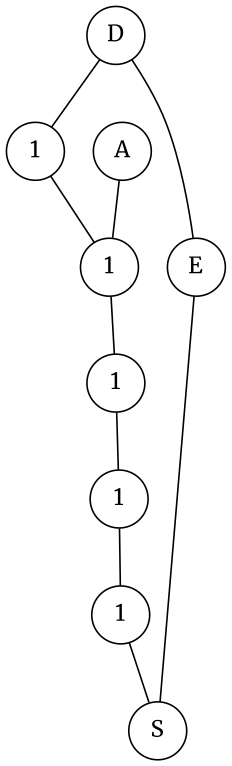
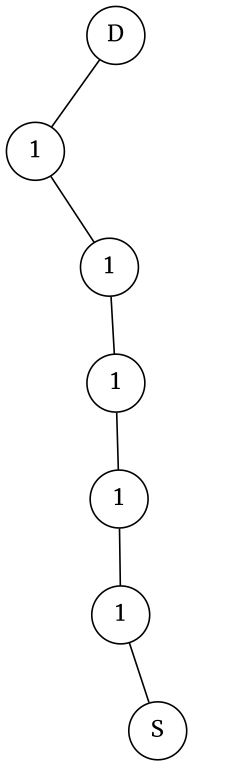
node "A": removed
node "E": removed
